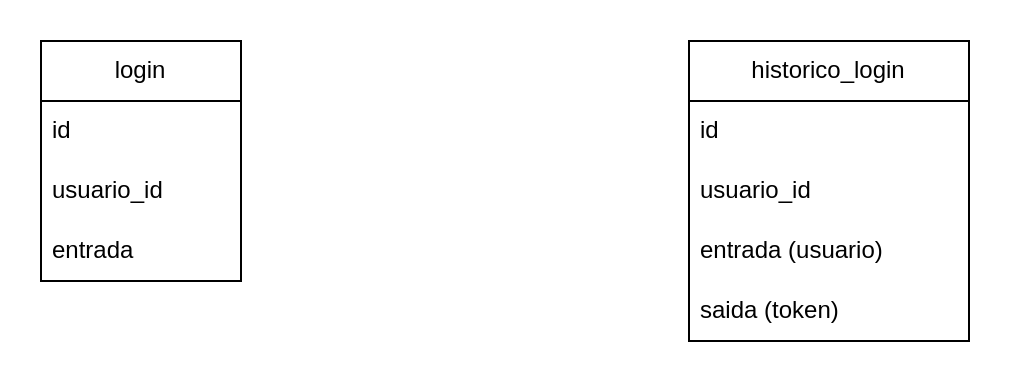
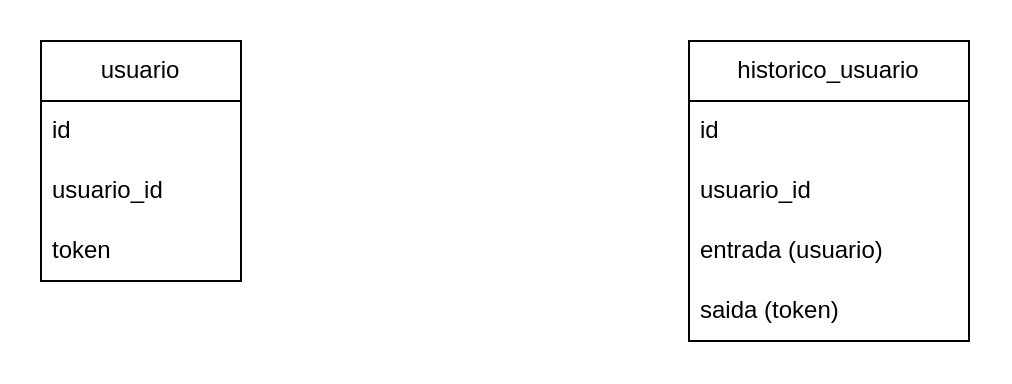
node "login": label "login" -> "usuario"
node "historico_login": label "historico_login" -> "historico_usuario"
node "entrada": label "entrada" -> "token"
